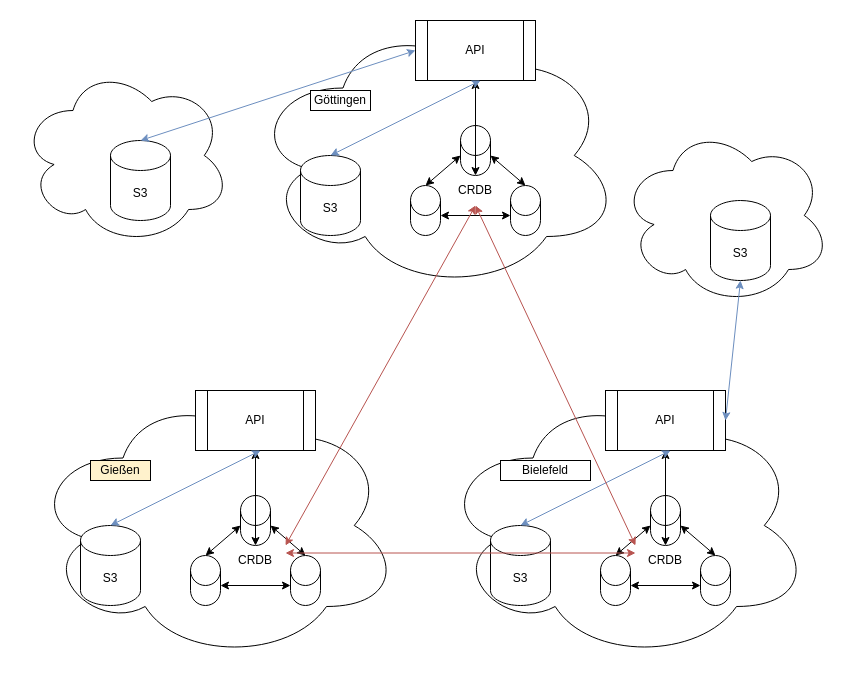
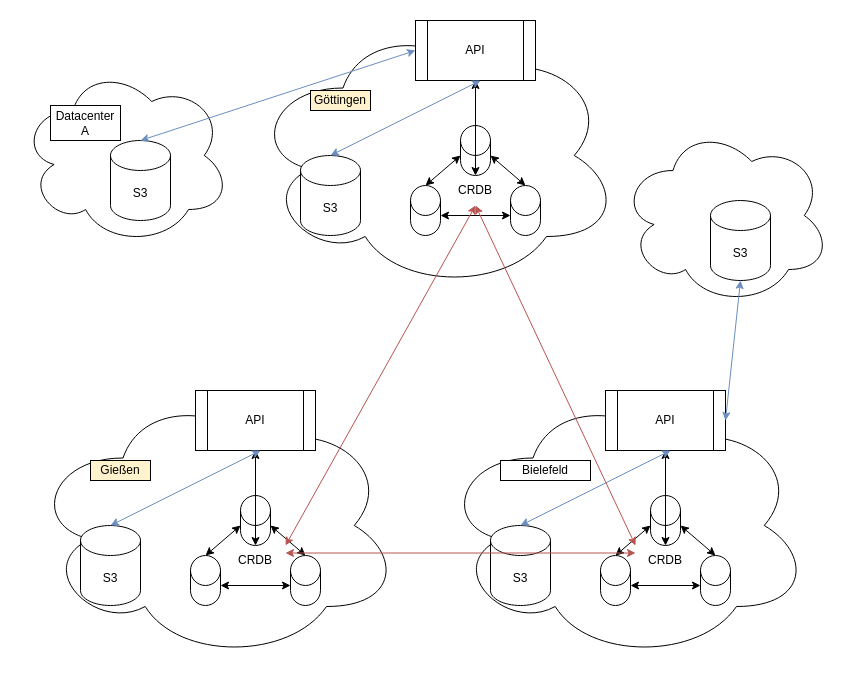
node "Göttingen": fillcolor #ffffff -> #fff2cc
node "Datacenter A": added
